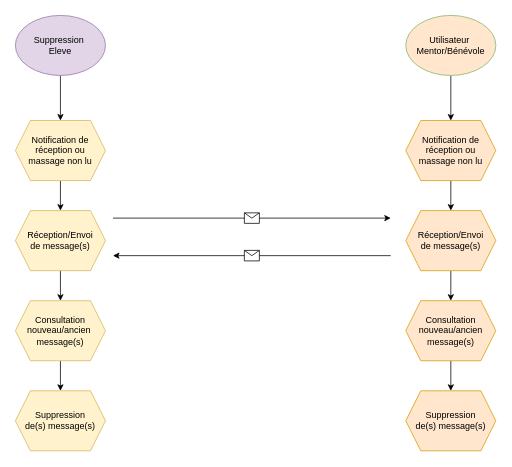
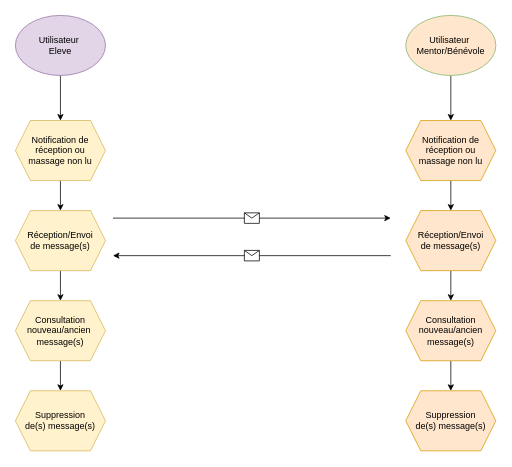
node "Suppression Eleve": label "Suppression Eleve" -> "Utilisateur Eleve"
